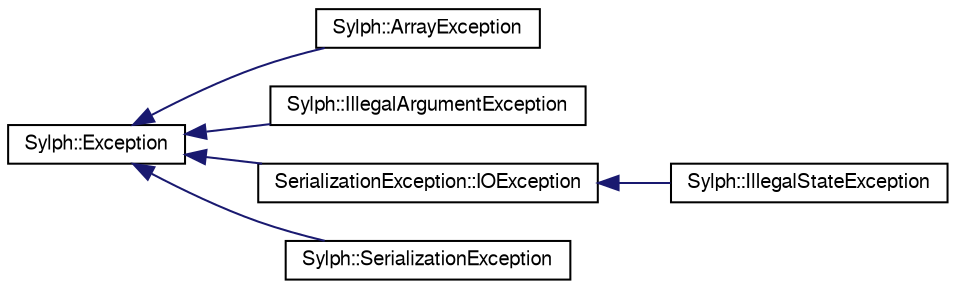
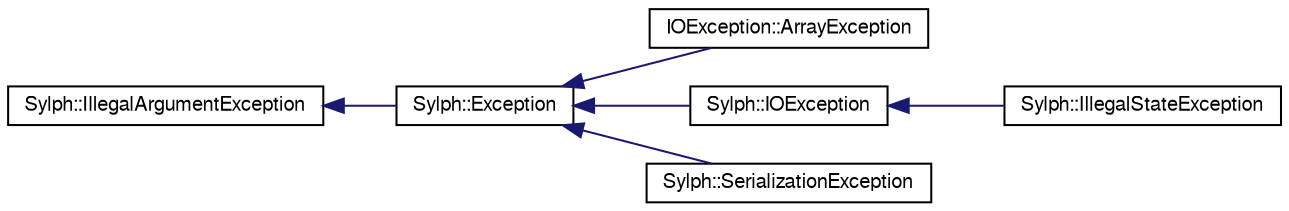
node "Sylph::ArrayException": label "Sylph::ArrayException" -> "IOException::ArrayException"
edge "Sylph::IllegalArgumentException" -> "Sylph::Exception": reversed
node "SerializationException::IOException": label "SerializationException::IOException" -> "Sylph::IOException"
